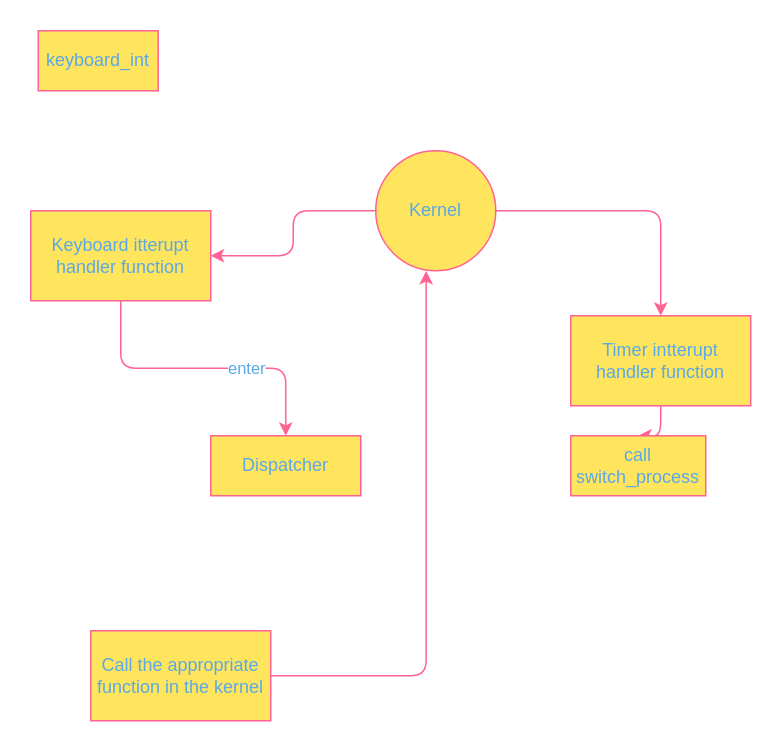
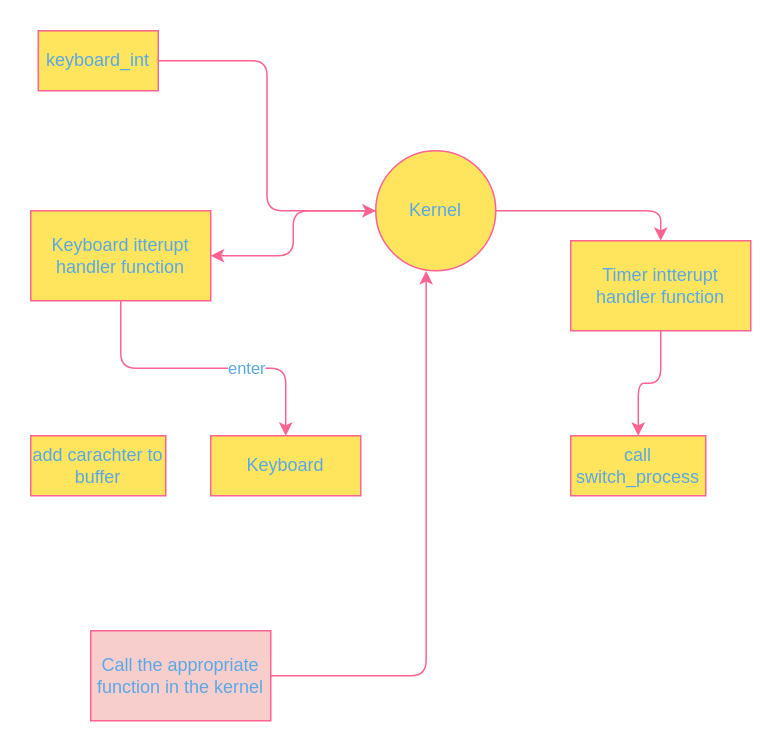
edge "keyboard_int" -> "Kernel": added
node "Timer intterupt handler function": moved (661, 361) -> (661, 286)
node "add carachter to buffer": added
node "Dispatcher": label "Dispatcher" -> "Keyboard"
node "Call the appropriate function in the kernel": fillcolor #ffe45e -> #f8cecc
